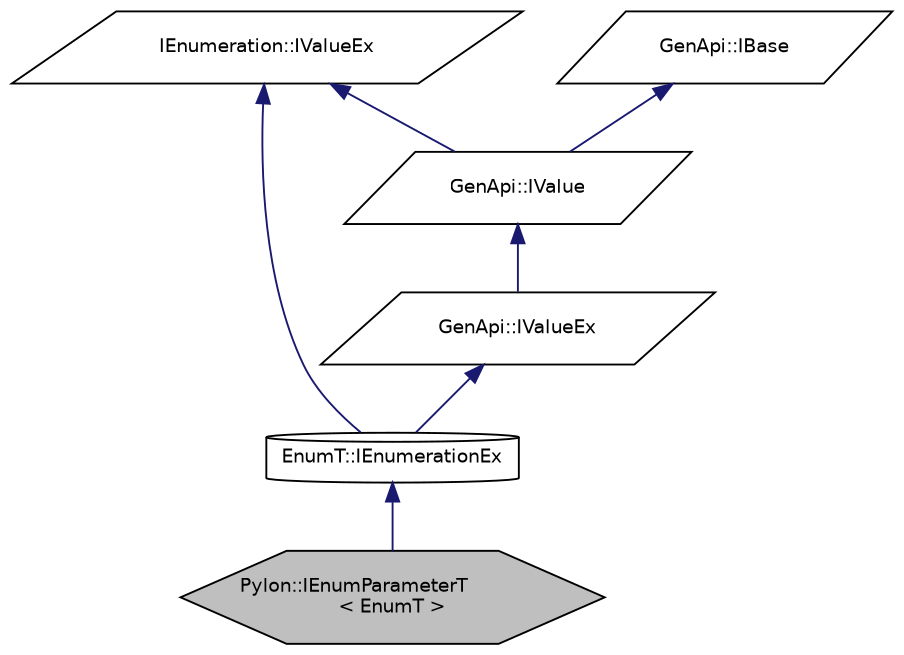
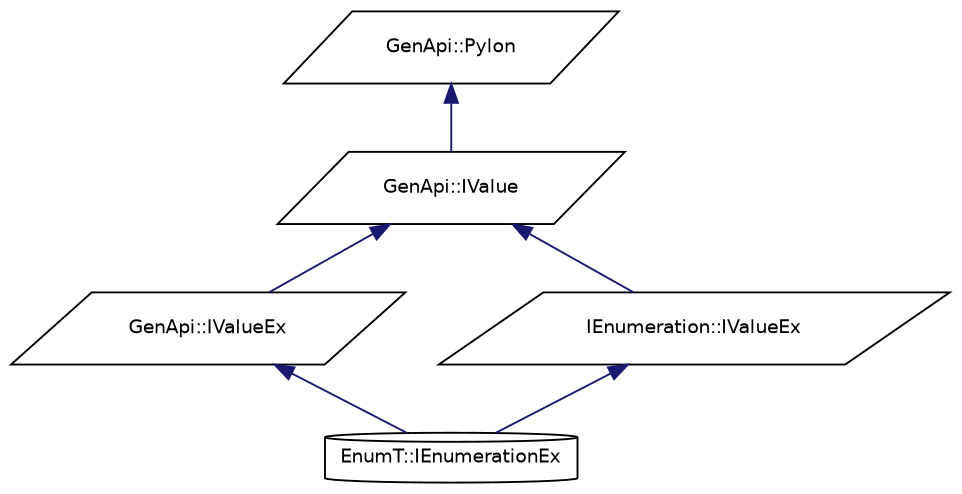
node "GenApi::IBase": label "GenApi::IBase" -> "GenApi::Pylon"
edge "GenApi::IValue" -> "IEnumeration::IValueEx": reversed
node "Pylon::IEnumParameterT < EnumT >": removed
